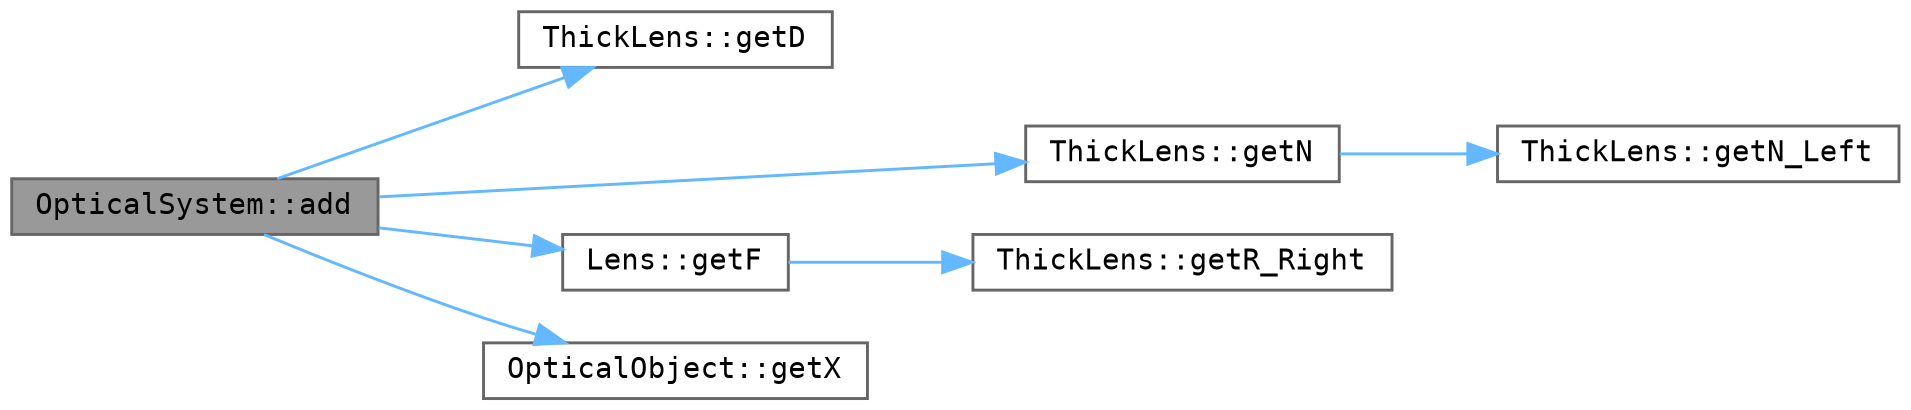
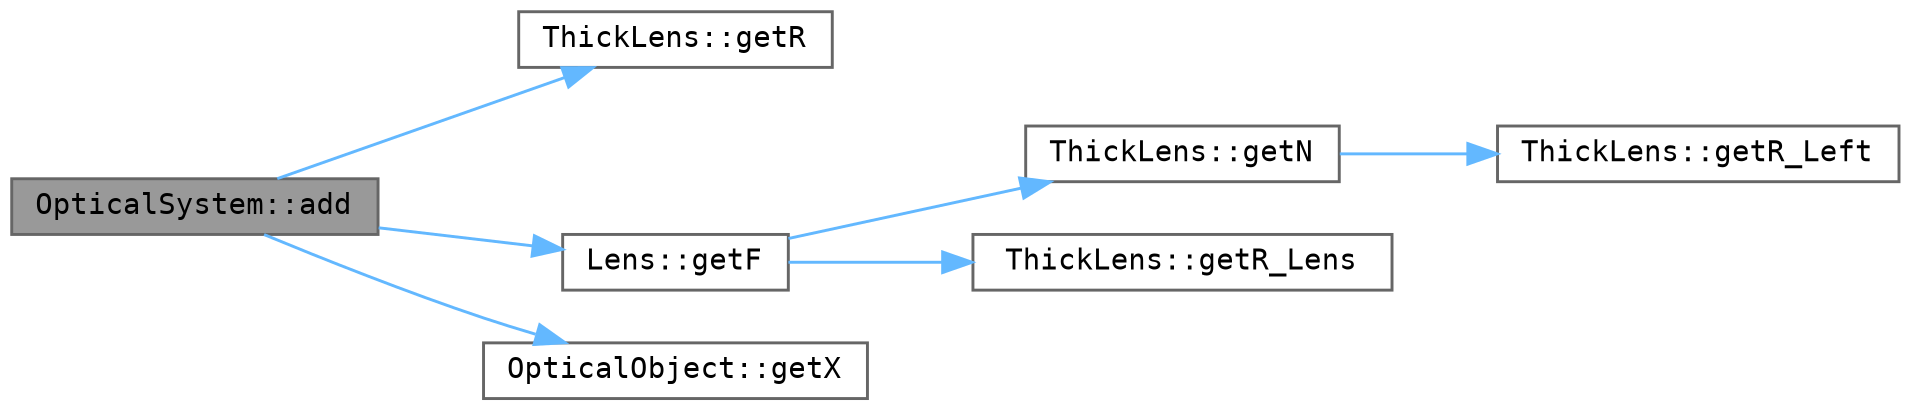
node "ThickLens::getD": label "ThickLens::getD" -> "ThickLens::getR"
node "ThickLens::getN_Left": label "ThickLens::getN_Left" -> "ThickLens::getR_Left"
edge "OpticalSystem::add" -> "ThickLens::getN": now "Lens::getF" -> "ThickLens::getN"
node "ThickLens::getR_Right": label "ThickLens::getR_Right" -> "ThickLens::getR_Lens"
